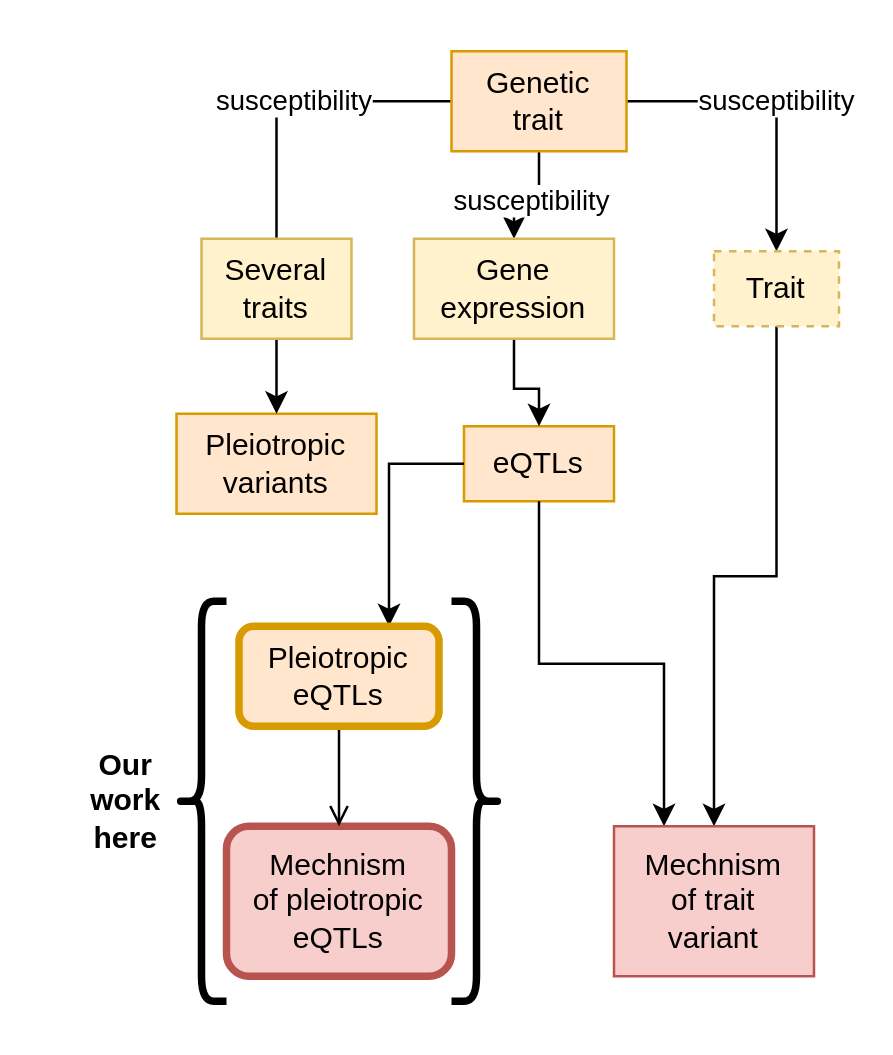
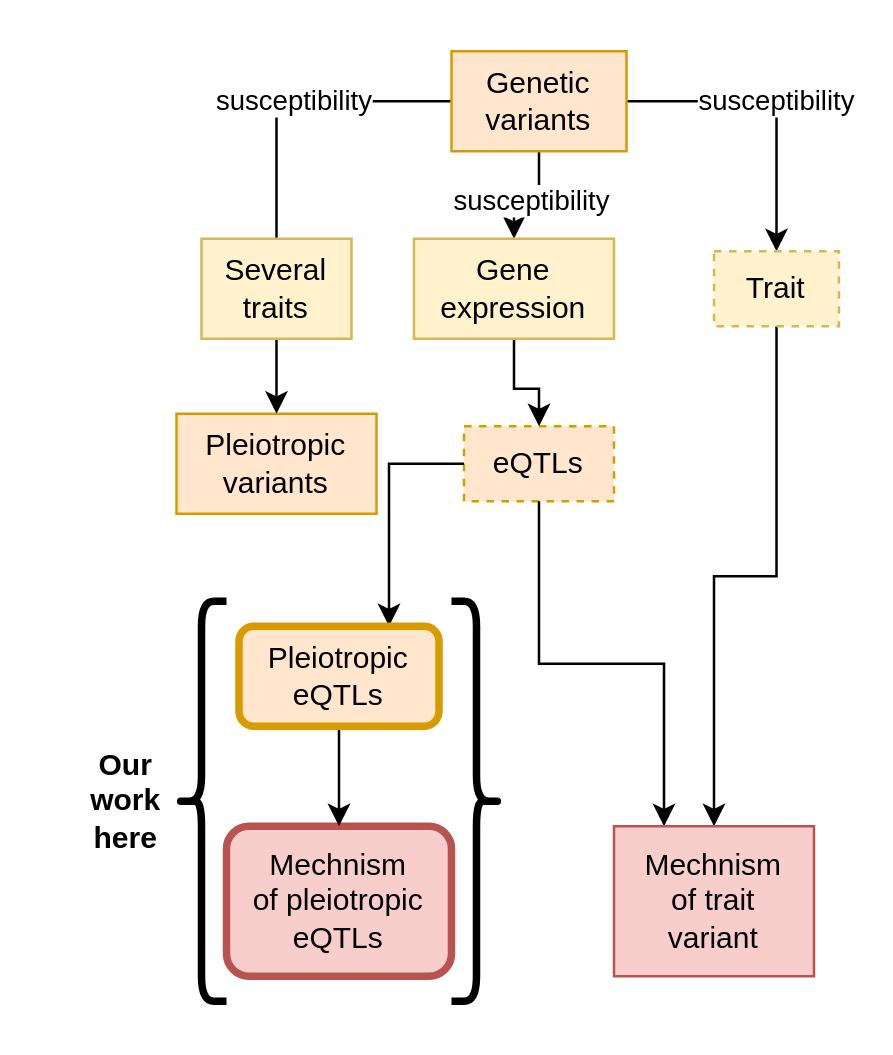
node "Genetic trait": label "Genetic trait" -> "Genetic variants"
node "eQTLs": style solid -> dashed
edge "Pleiotropic eQTLs" -> "Mechnism of pleiotropic eQTLs": arrowhead open -> classic
